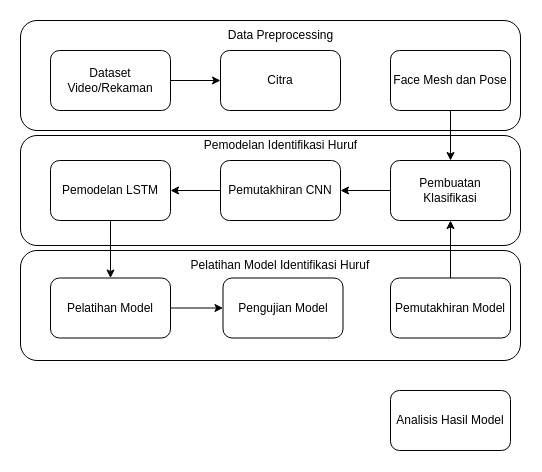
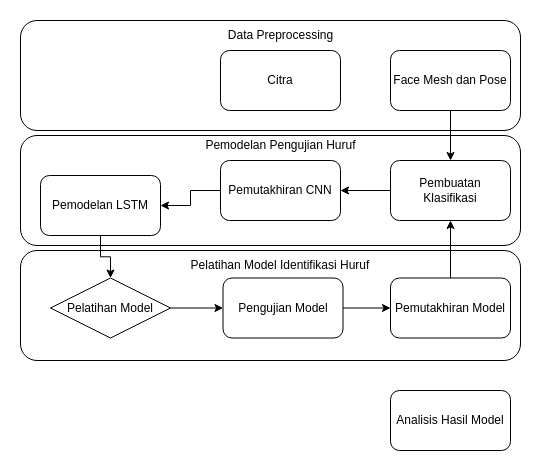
node "Dataset Video/Rekaman": removed
edge "Dataset Video/Rekaman" -> "Citra": removed
node "Pemodelan Identifikasi Huruf": label "Pemodelan Identifikasi Huruf" -> "Pemodelan Pengujian Huruf"
node "Pemodelan LSTM": moved (111, 191) -> (101, 206)
node "Pelatihan Model": shape rounded rectangle -> diamond
edge "Pengujian Model" -> "Pemutakhiran Model": added
